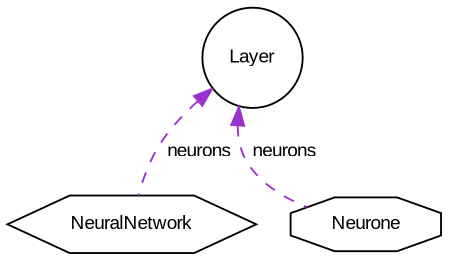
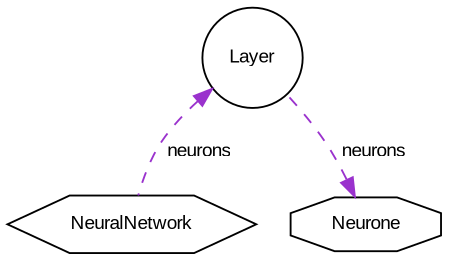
edge "Neurone" -> "Layer": reversed
